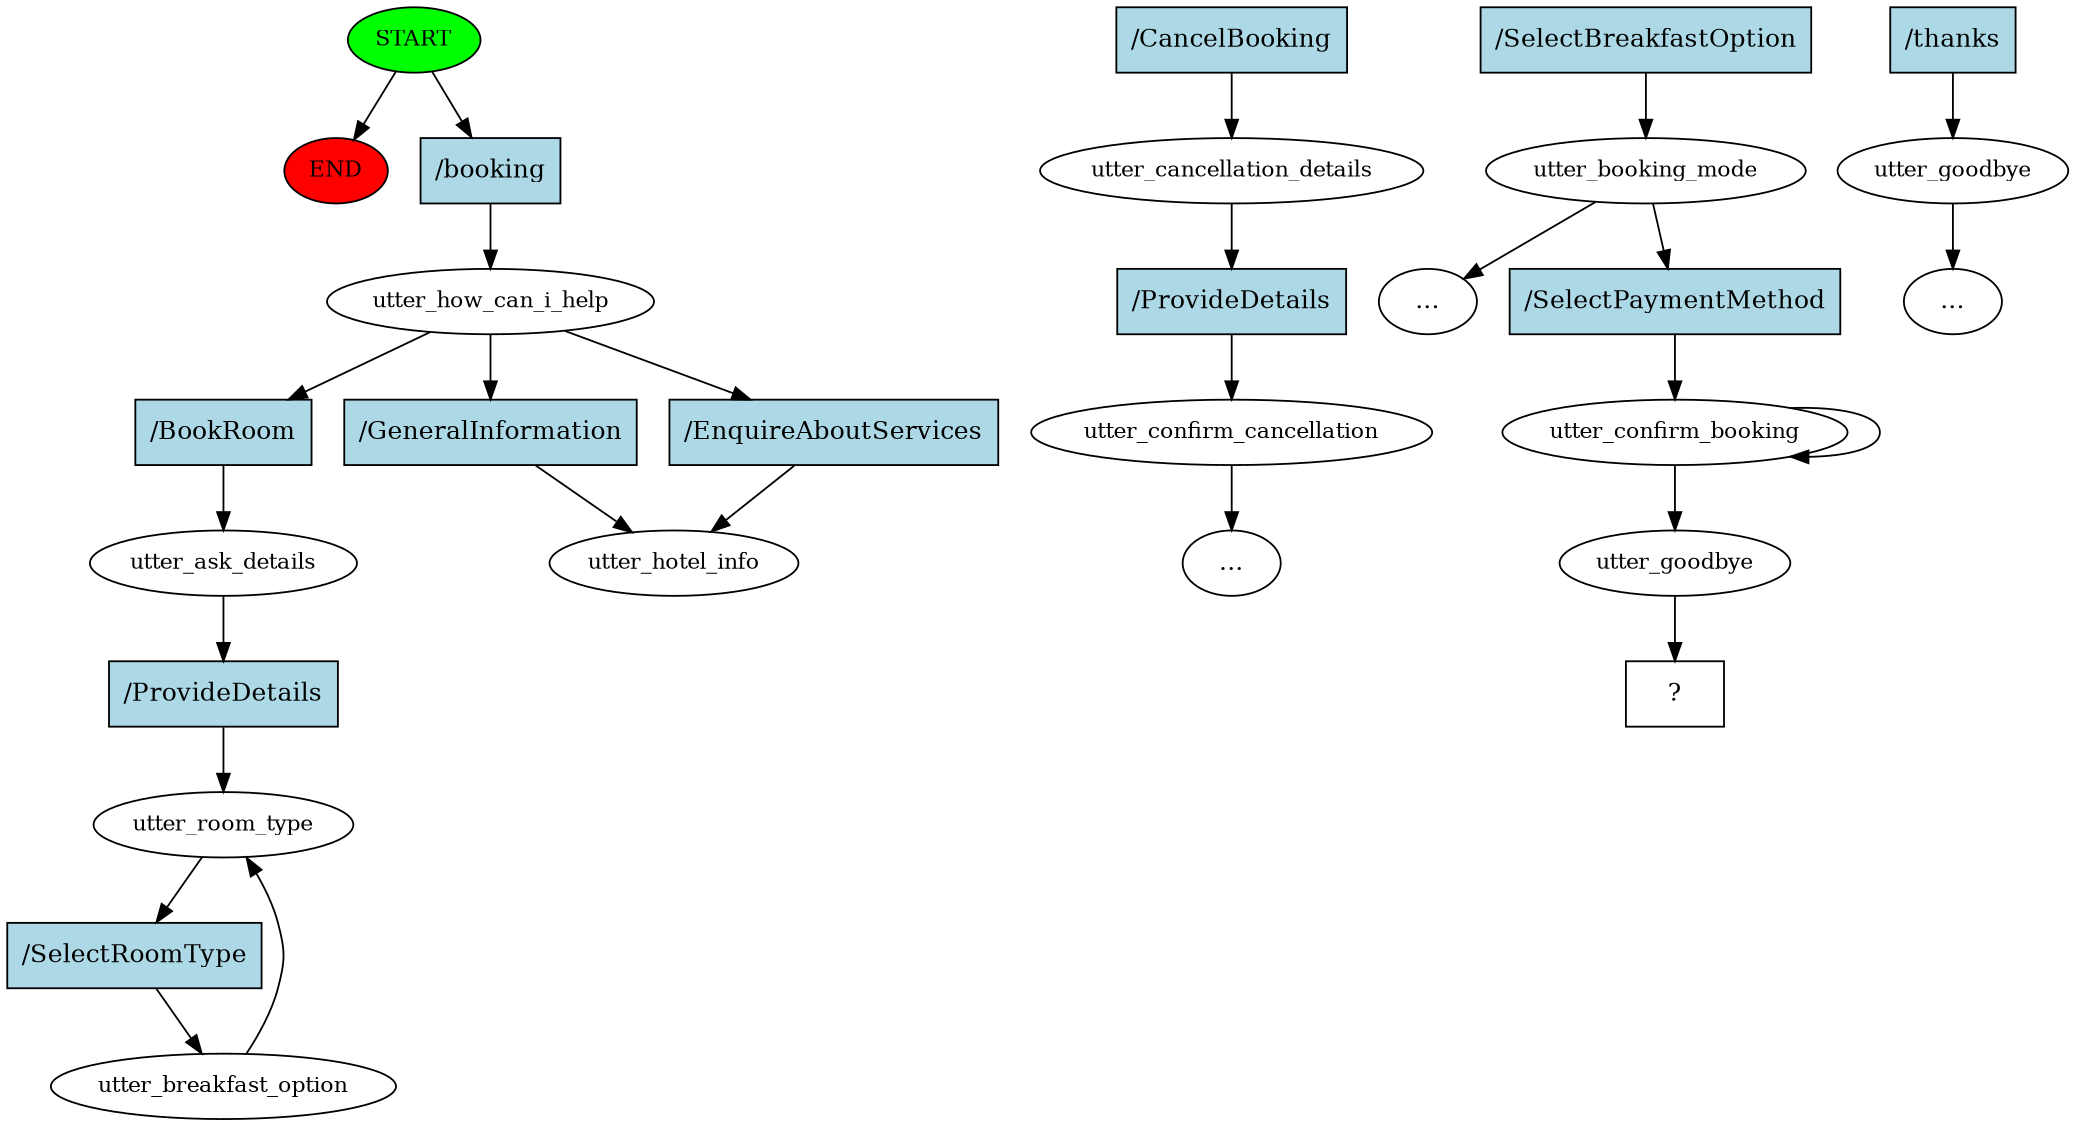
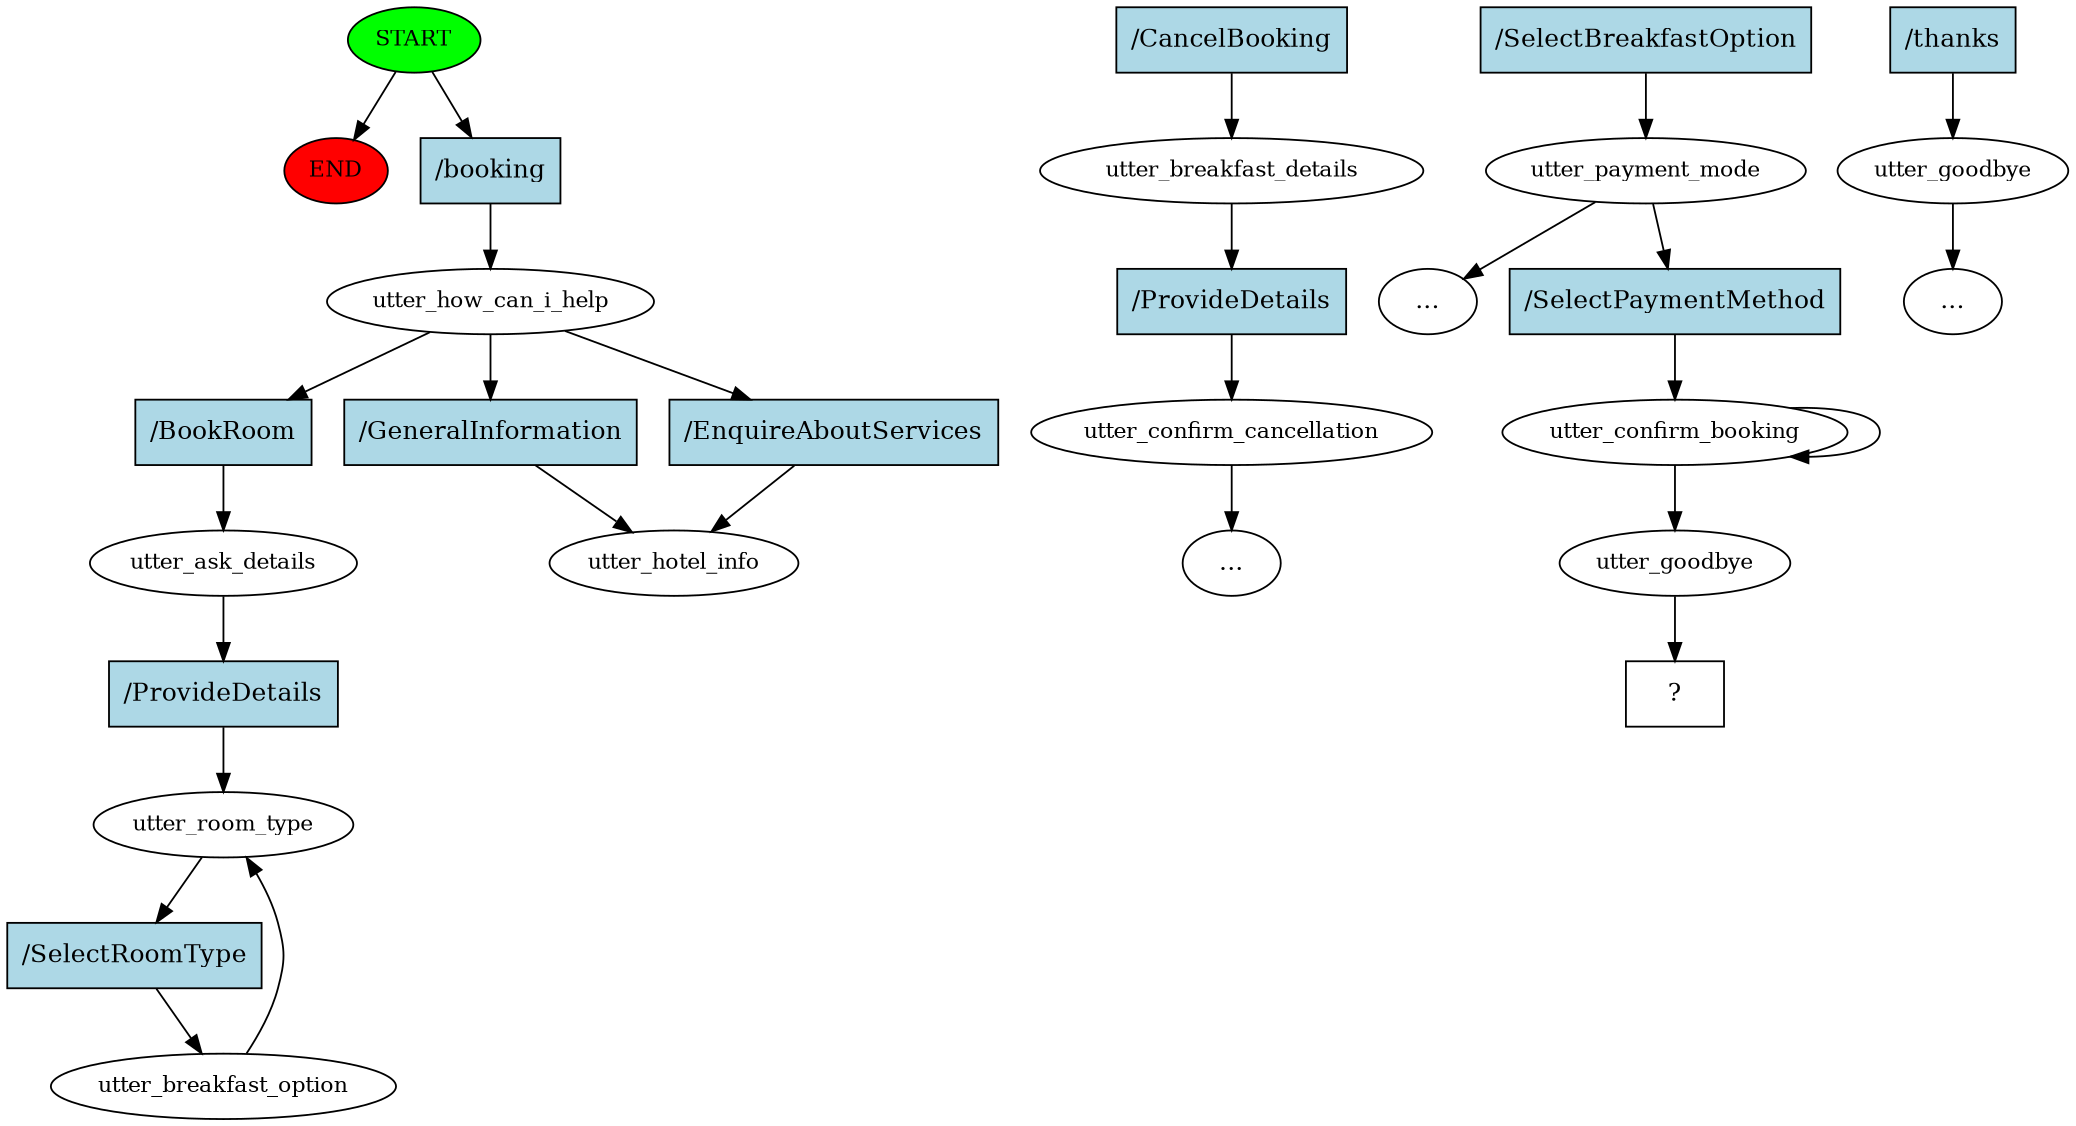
node "utter_cancellation_details": label "utter_cancellation_details" -> "utter_breakfast_details"
node "utter_booking_mode": label "utter_booking_mode" -> "utter_payment_mode"
